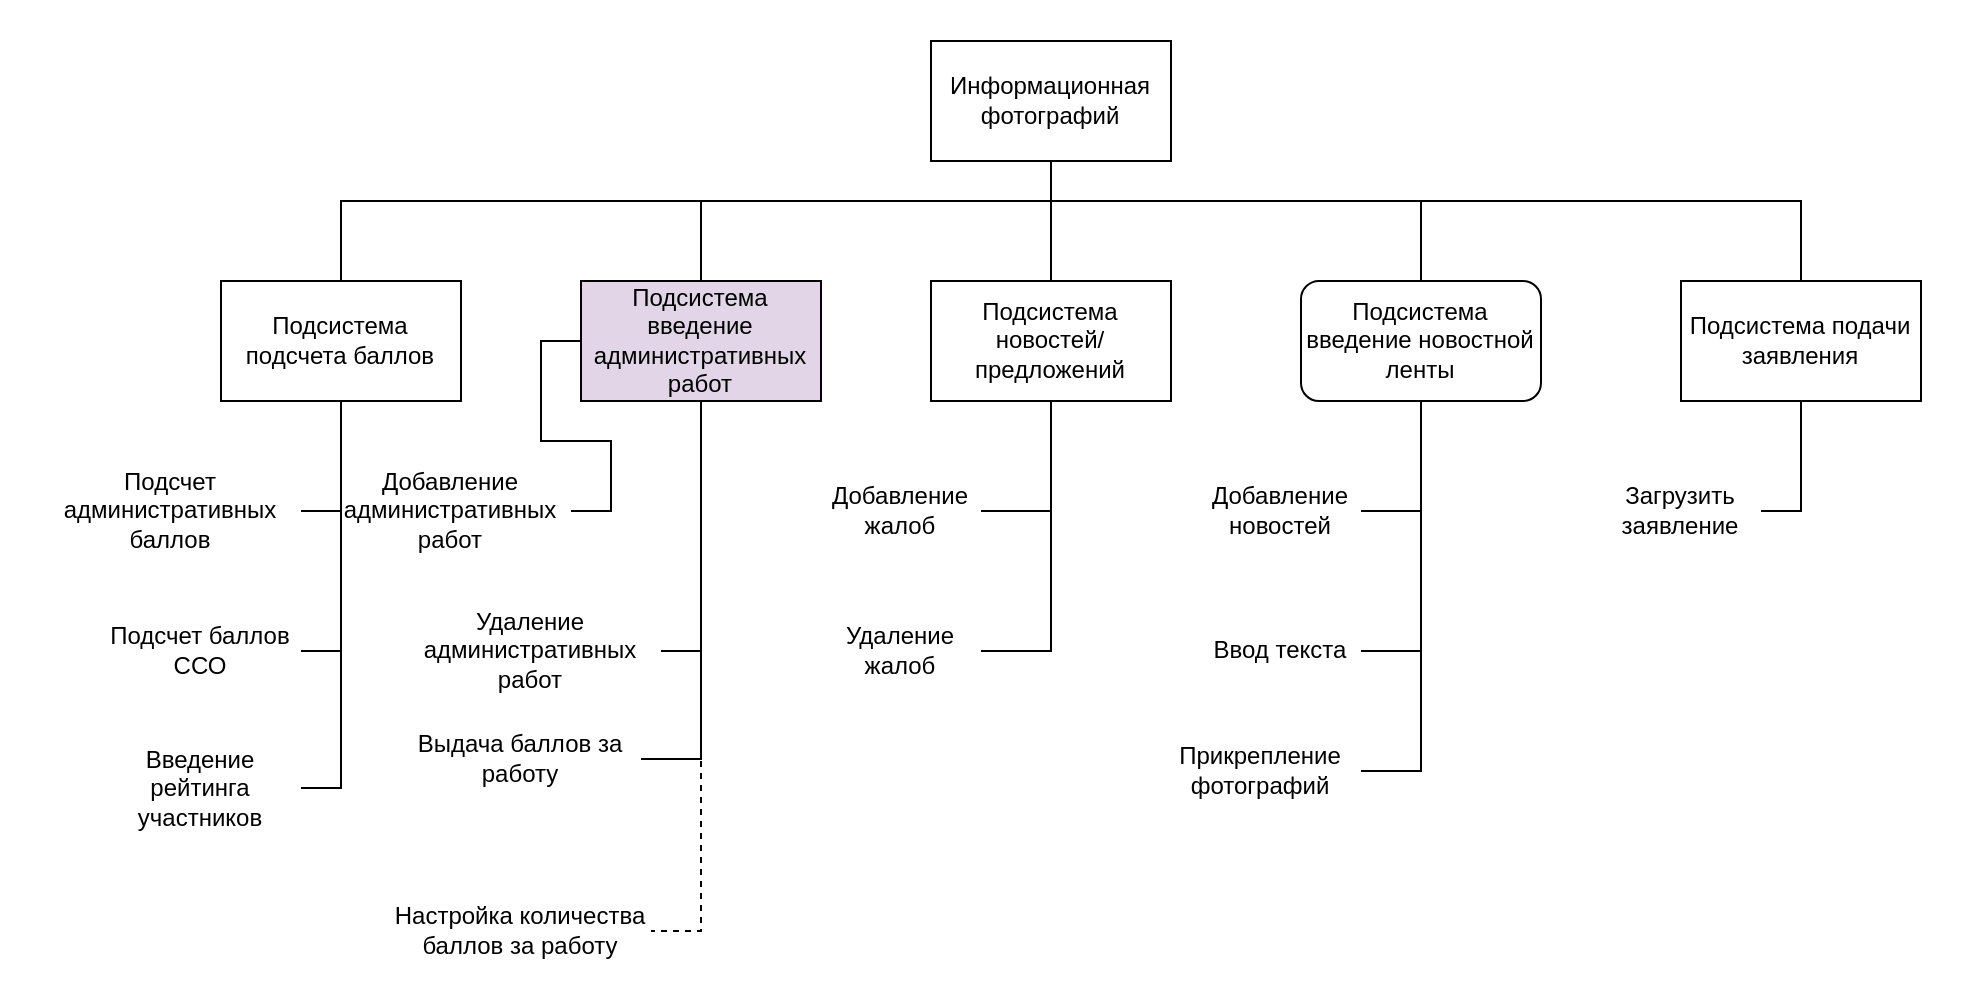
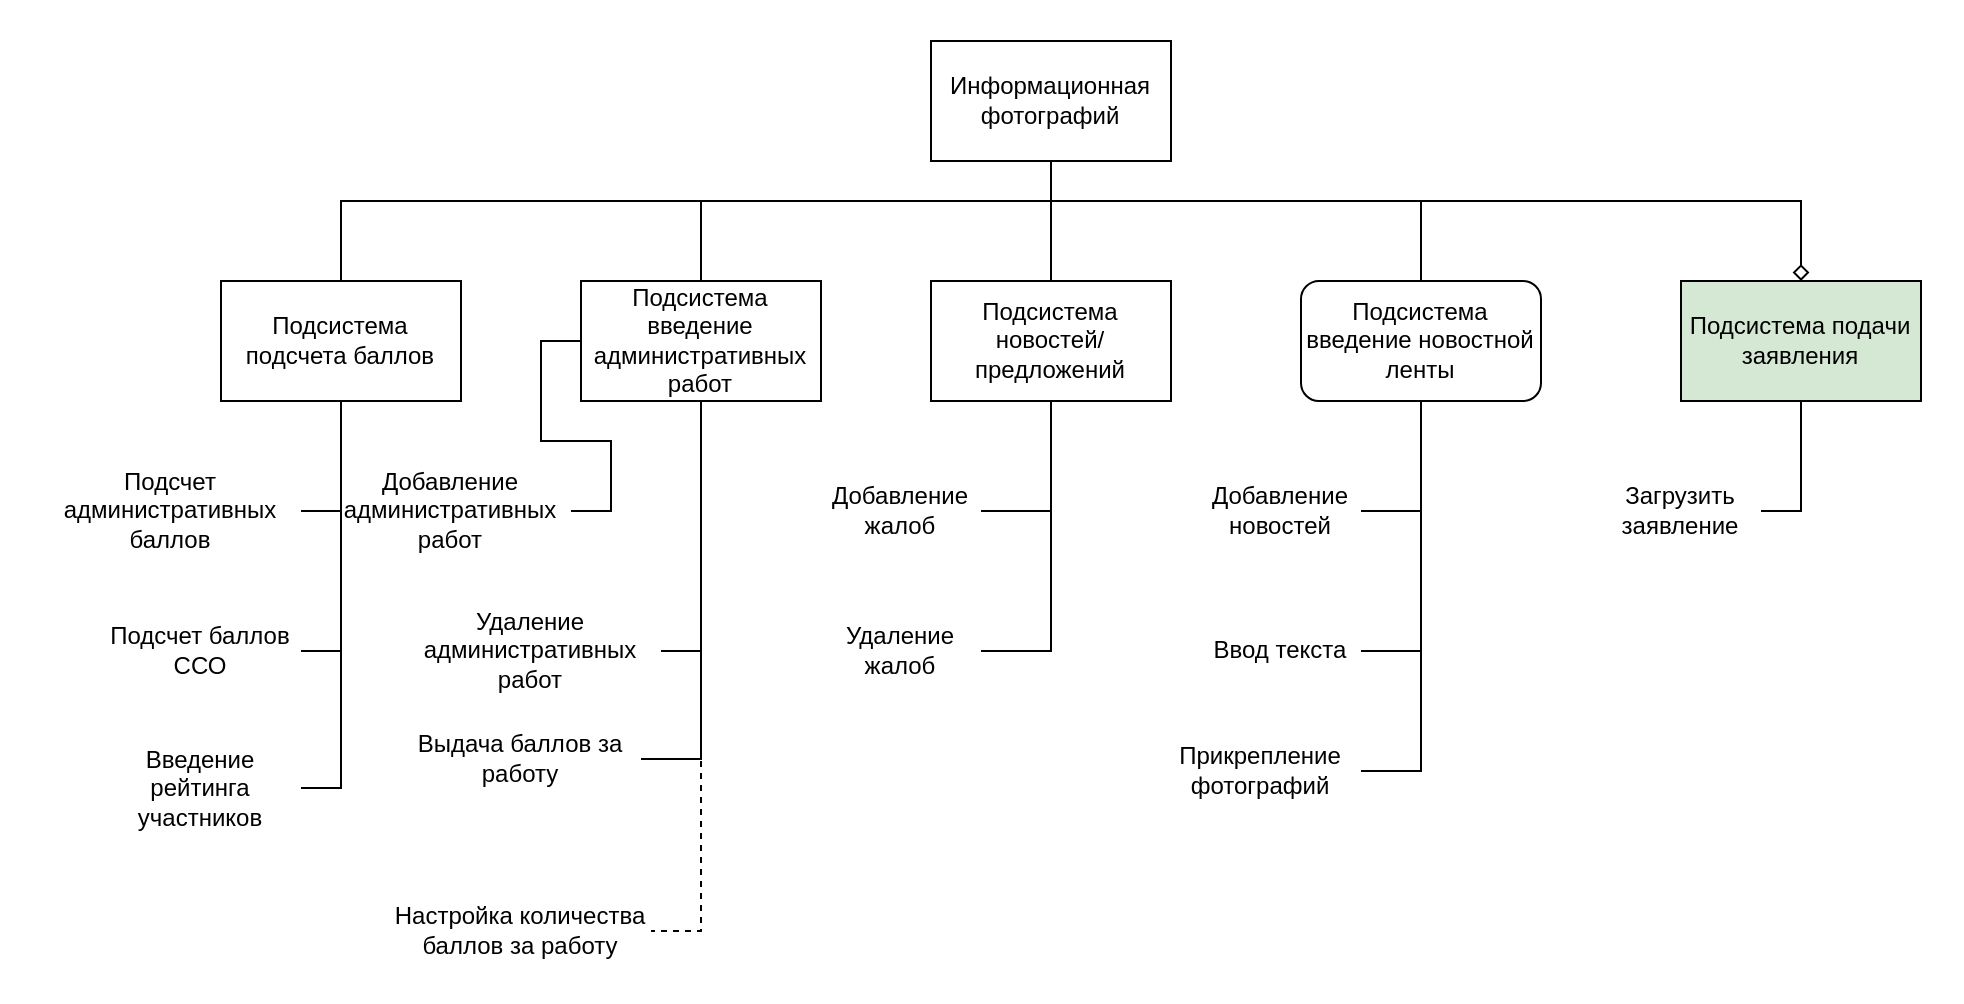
edge "Информационная фотографий" -- "Подсистема подачи заявления": arrowhead none -> diamond
node "Подсистема введение административных работ": fillcolor #e1d5e7 -> #ffffff
node "Подсистема подачи заявления": fillcolor #ffffff -> #d5e8d4
